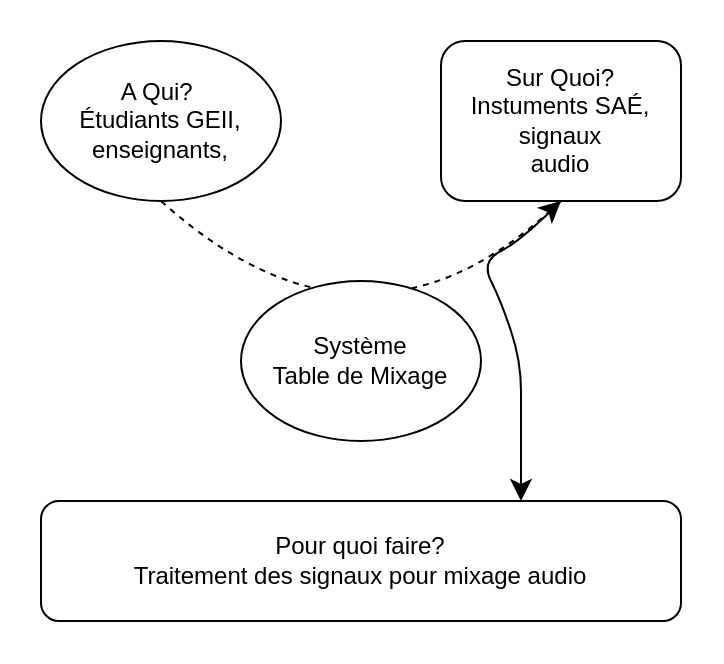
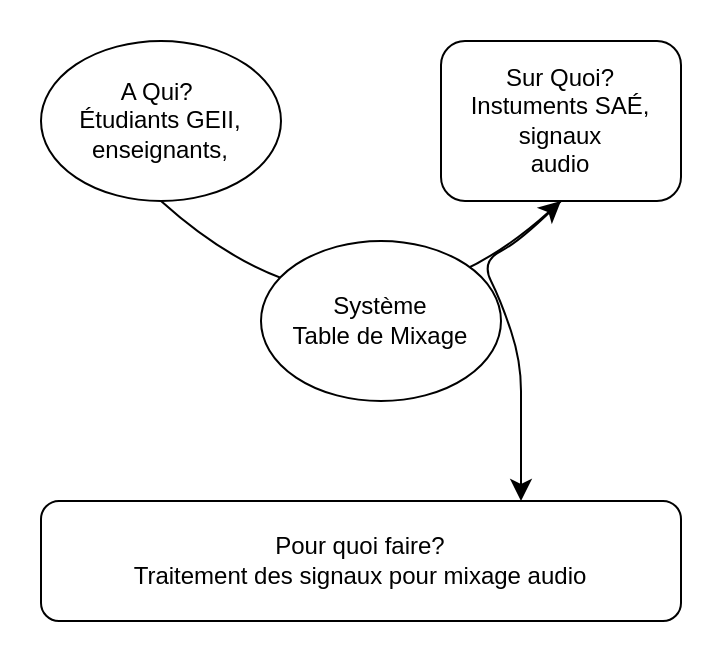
edge "A Qui? Étudiants GEII, enseignants," -> "Sur Quoi? Instuments SAÉ, signaux audio": style dashed -> solid
node "Système Table de Mixage": moved (361, 361) -> (381, 321)
